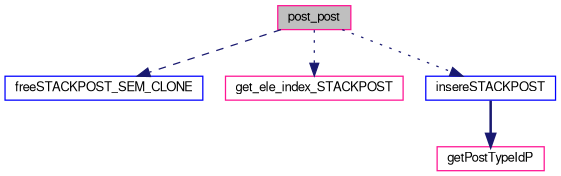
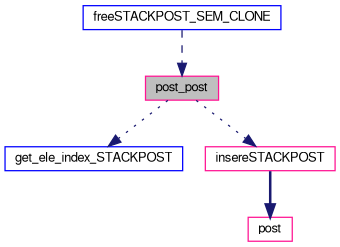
edge "post_post" -> "freeSTACKPOST_SEM_CLONE": reversed
node "get_ele_index_STACKPOST": color deeppink -> blue
node "insereSTACKPOST": color blue -> deeppink
node "getPostTypeIdP": label "getPostTypeIdP" -> "post"
